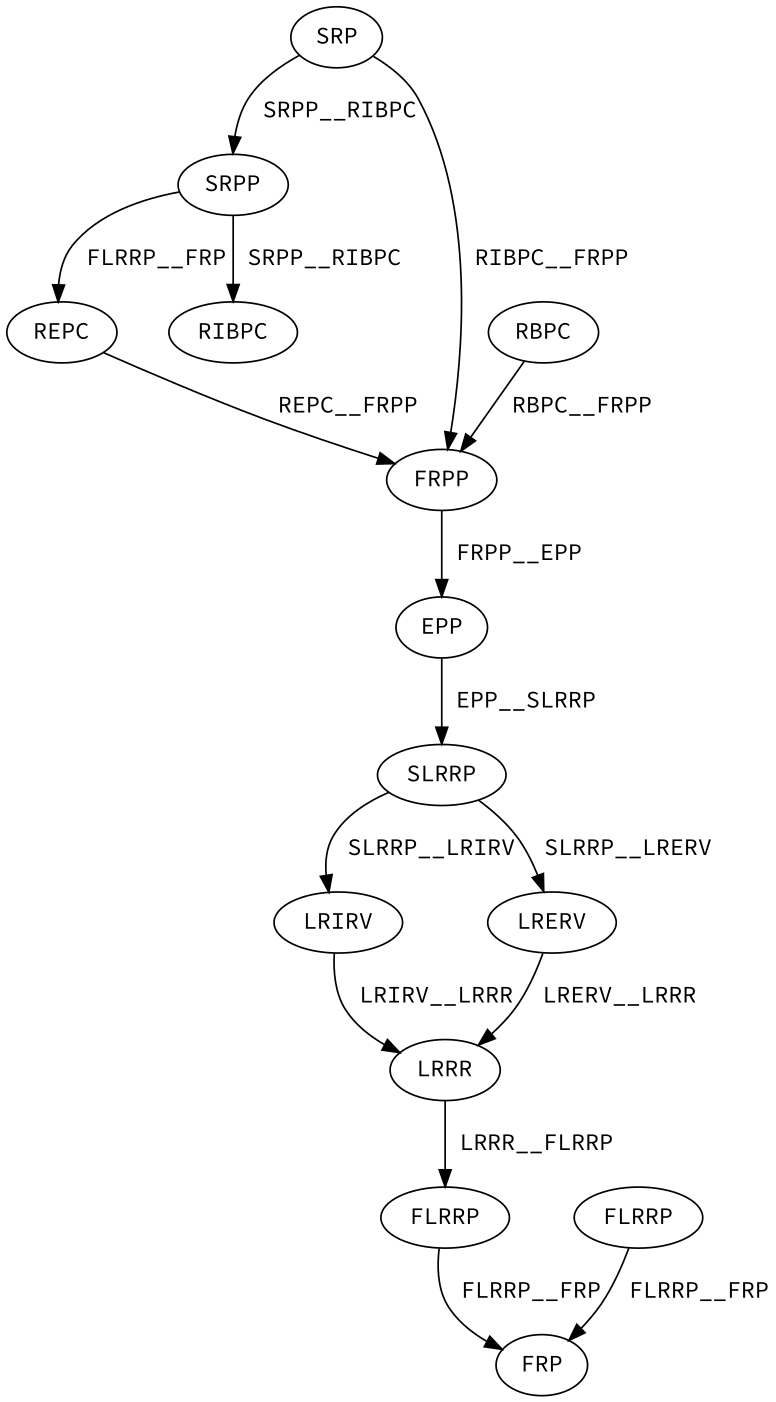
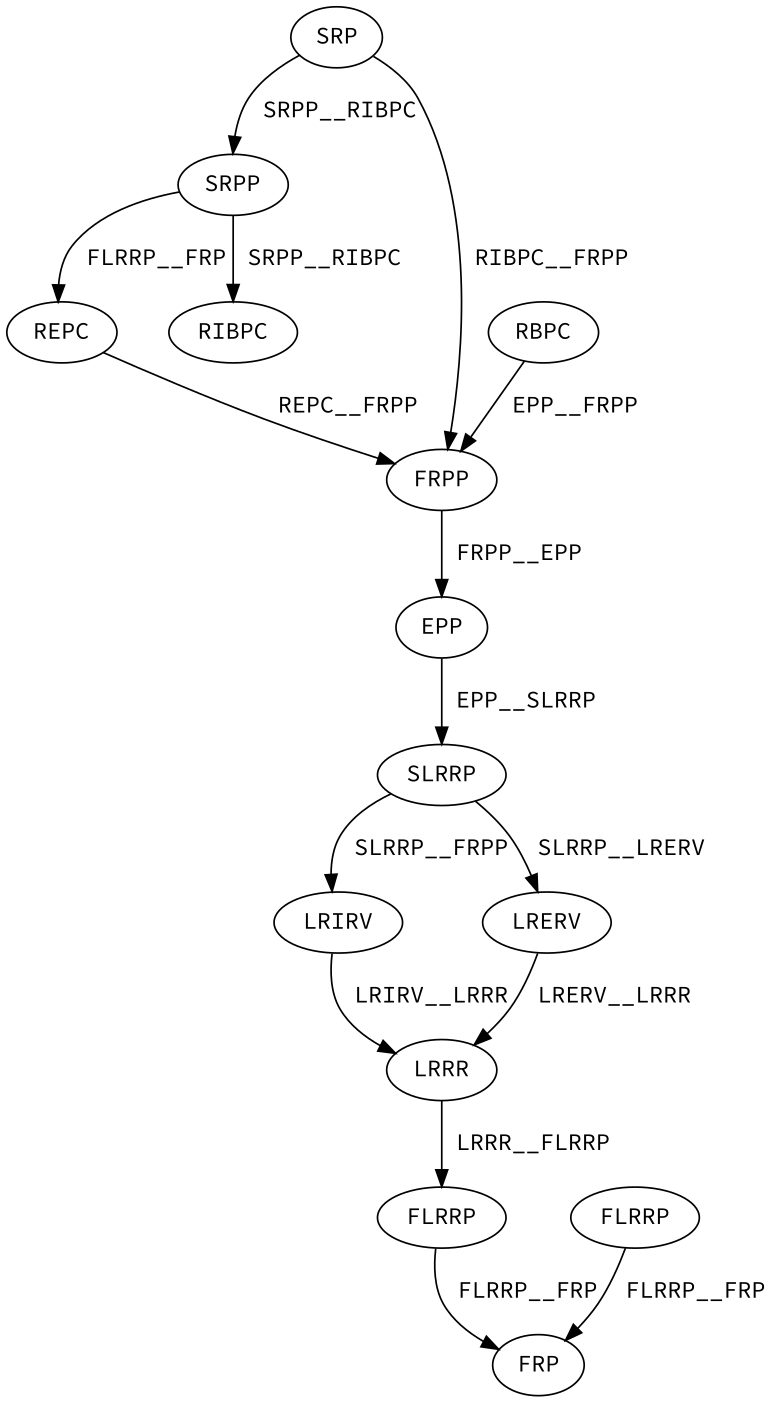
edge "RBPC" -> "FRPP": label " RBPC__FRPP" -> " EPP__FRPP"
edge "SLRRP" -> "LRIRV": label " SLRRP__LRIRV" -> " SLRRP__FRPP"
